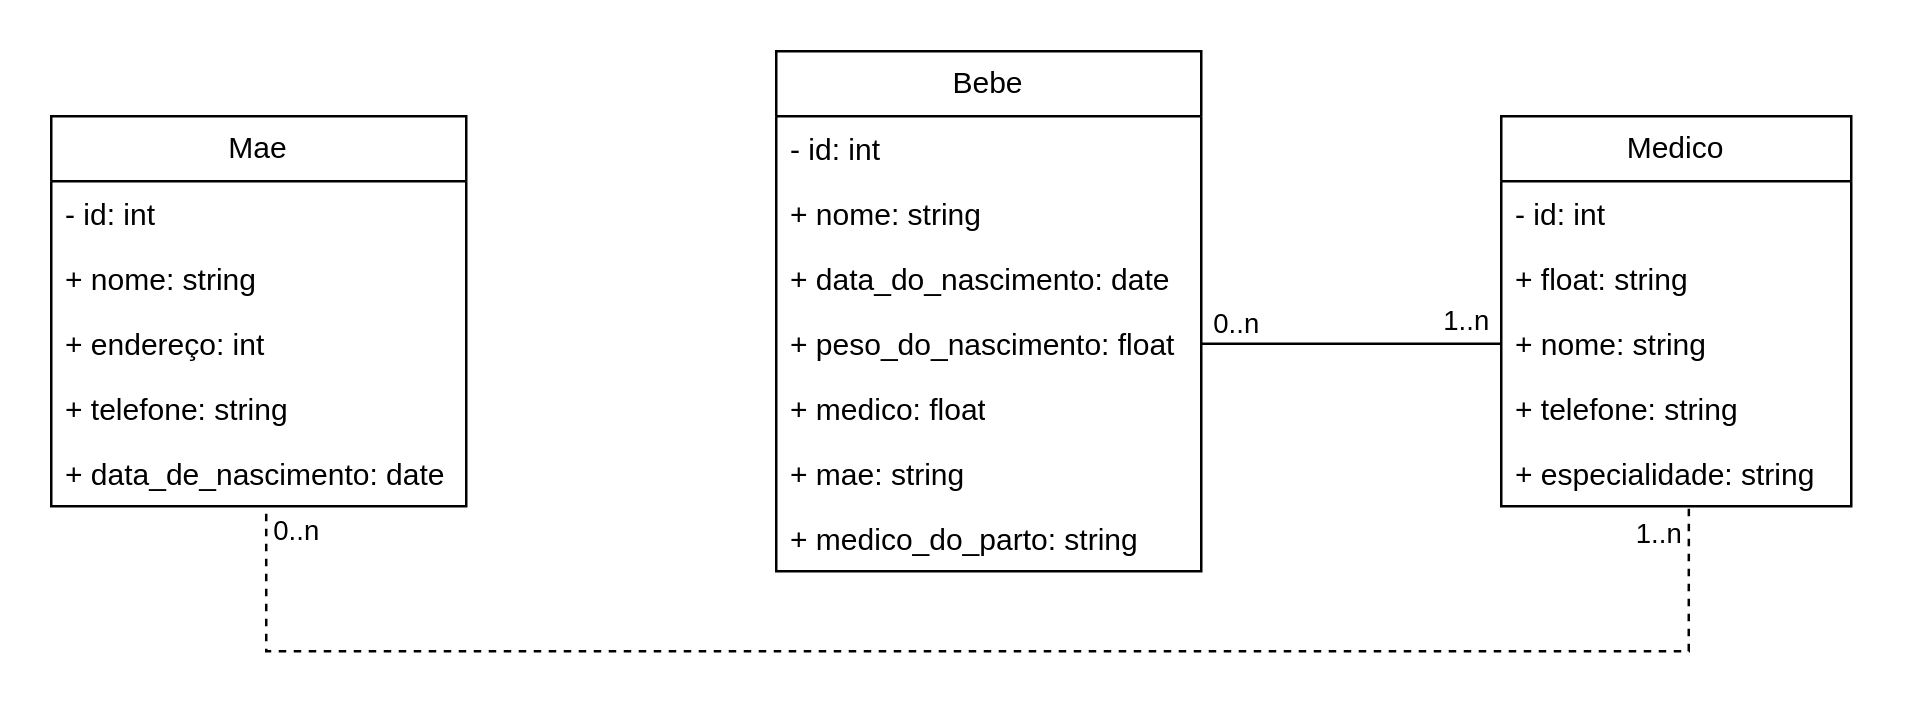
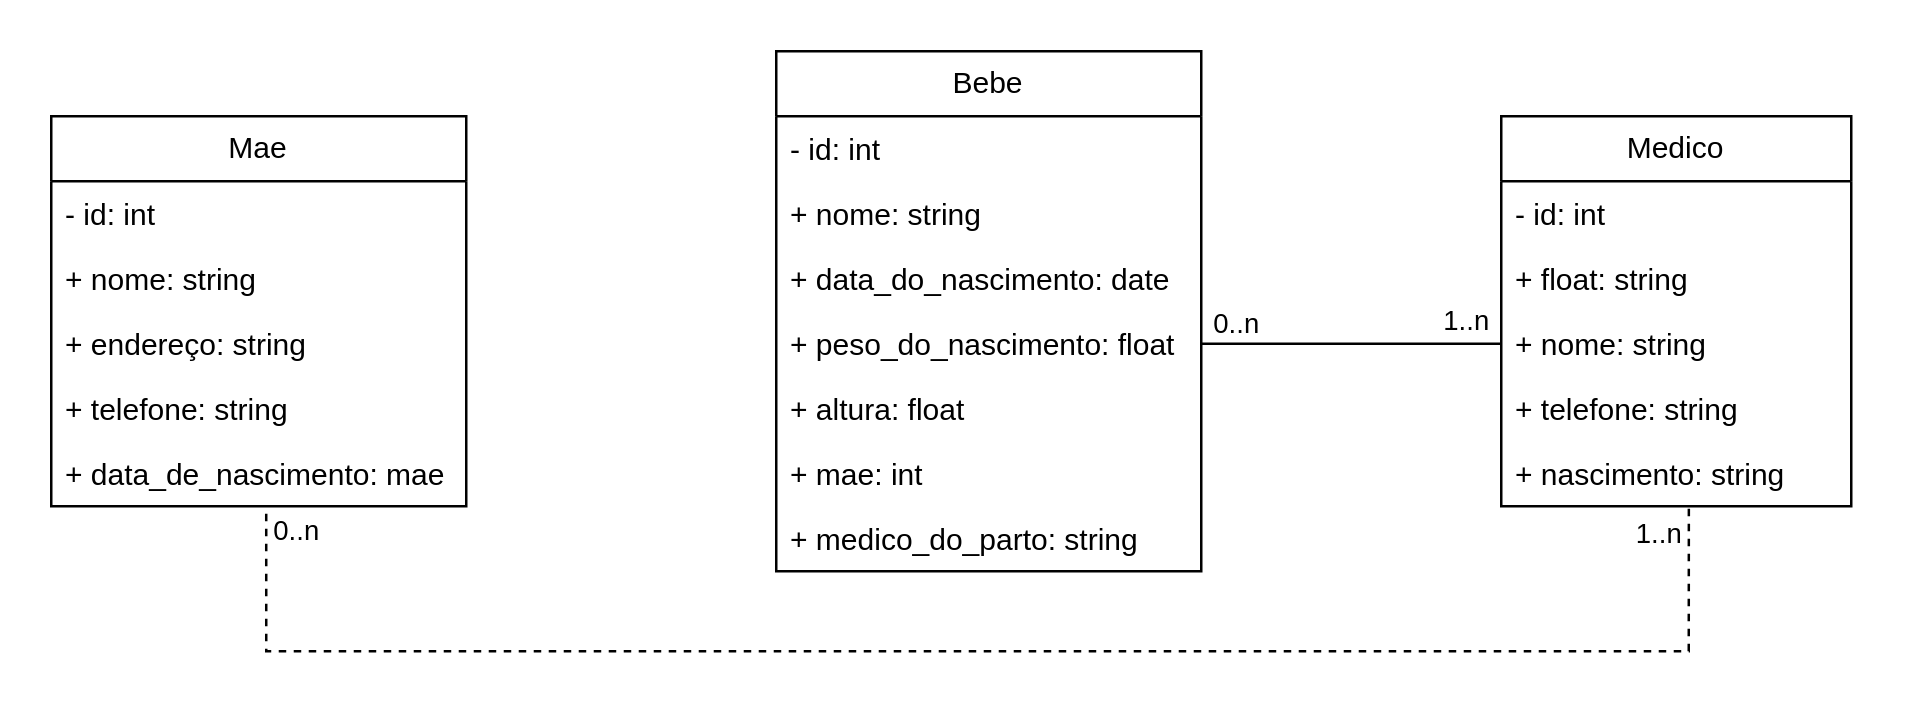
node "+ endereço: int": label "+ endereço: int" -> "+ endereço: string"
node "+ medico: float": label "+ medico: float" -> "+ altura: float"
node "+ mae: string": label "+ mae: string" -> "+ mae: int"
node "+ data_de_nascimento: date": label "+ data_de_nascimento: date" -> "+ data_de_nascimento: mae"
node "+ especialidade: string": label "+ especialidade: string" -> "+ nascimento: string"
